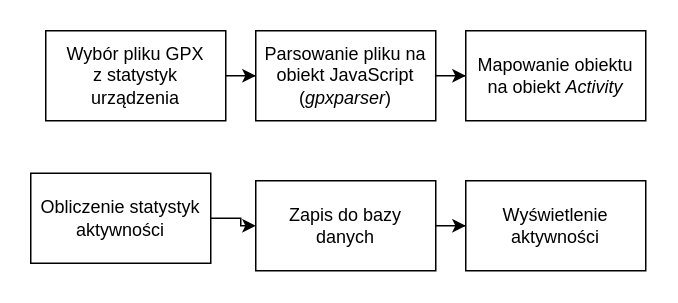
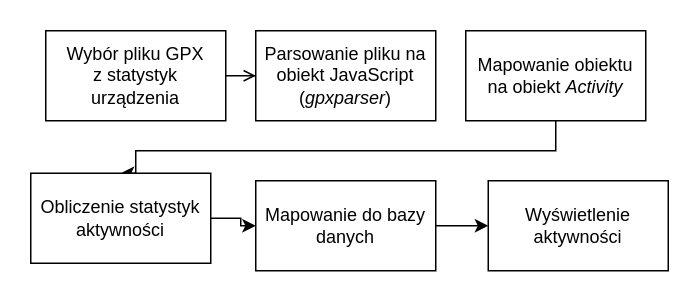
edge "Wybór pliku GPX z statystyk urządzenia" -> "Parsowanie pliku na obiekt JavaScript (gpxparser)": arrowhead classic -> open
edge "Parsowanie pliku na obiekt JavaScript (gpxparser)" -> "Mapowanie obiektu na obiekt Activity": removed
edge "Mapowanie obiektu na obiekt Activity" -> "Obliczenie statystyk aktywności": added
node "Zapis do bazy danych": label "Zapis do bazy danych" -> "Mapowanie do bazy danych"
node "Wyświetlenie aktywności": moved (556, 226) -> (578, 226)
